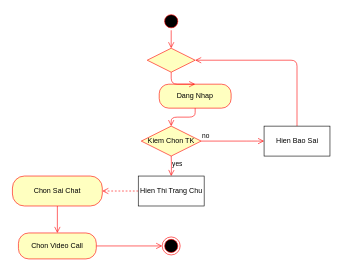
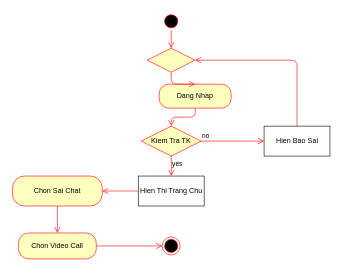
node "Kiem Chon TK": label "Kiem Chon TK" -> "Kiem Tra TK"
edge "Hien Thi Trang Chu" -> "Chon Sai Chat": style dashed -> solid
